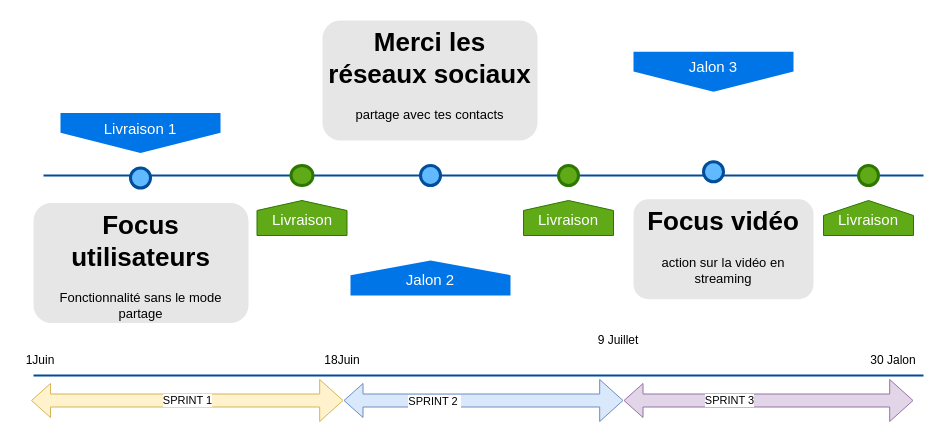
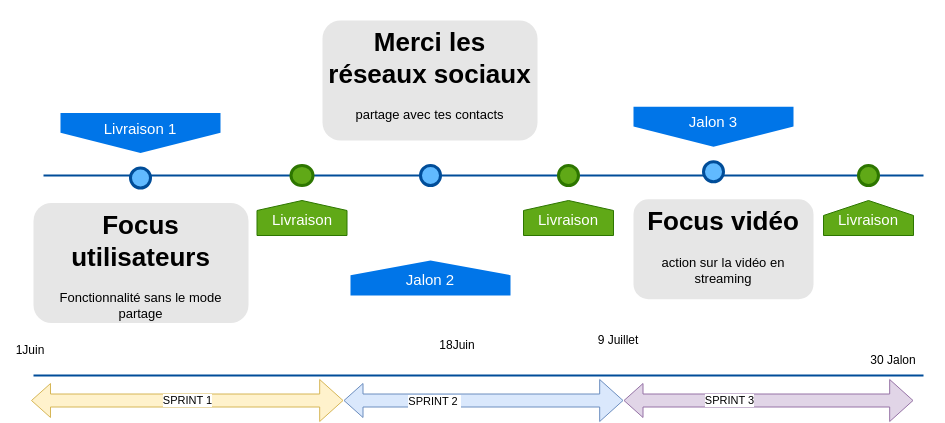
node "Jalon 3": moved (714, 72) -> (714, 127)
node "1Juin": moved (41, 361) -> (31, 351)
node "18Juin": moved (343, 361) -> (458, 346)
